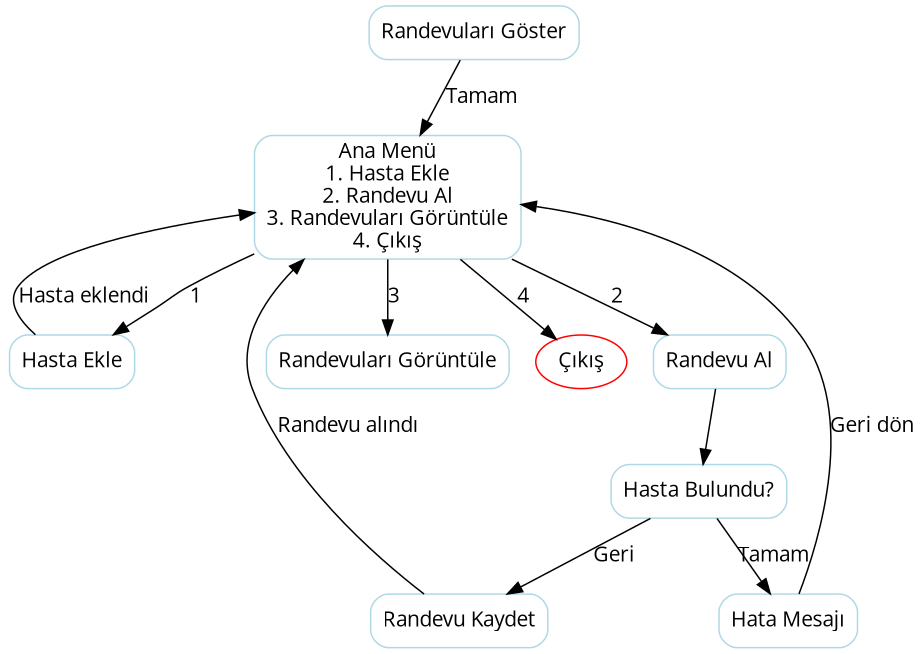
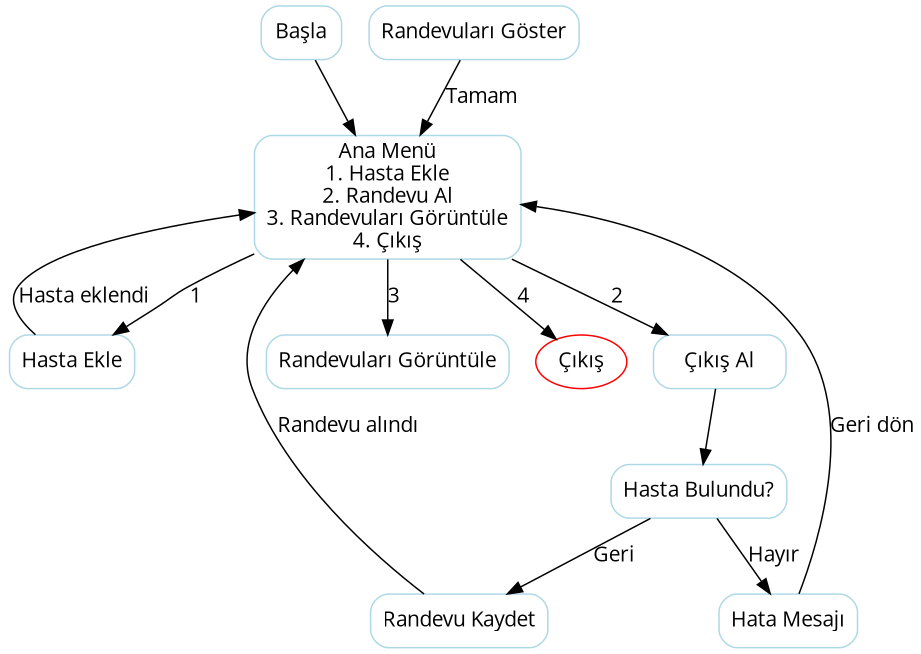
node "Başla": added
node "Randevu Al": label "Randevu Al" -> "Çıkış Al"
edge "Hasta Bulundu?" -> "Hata Mesajı": label "Tamam" -> "Hayır"
